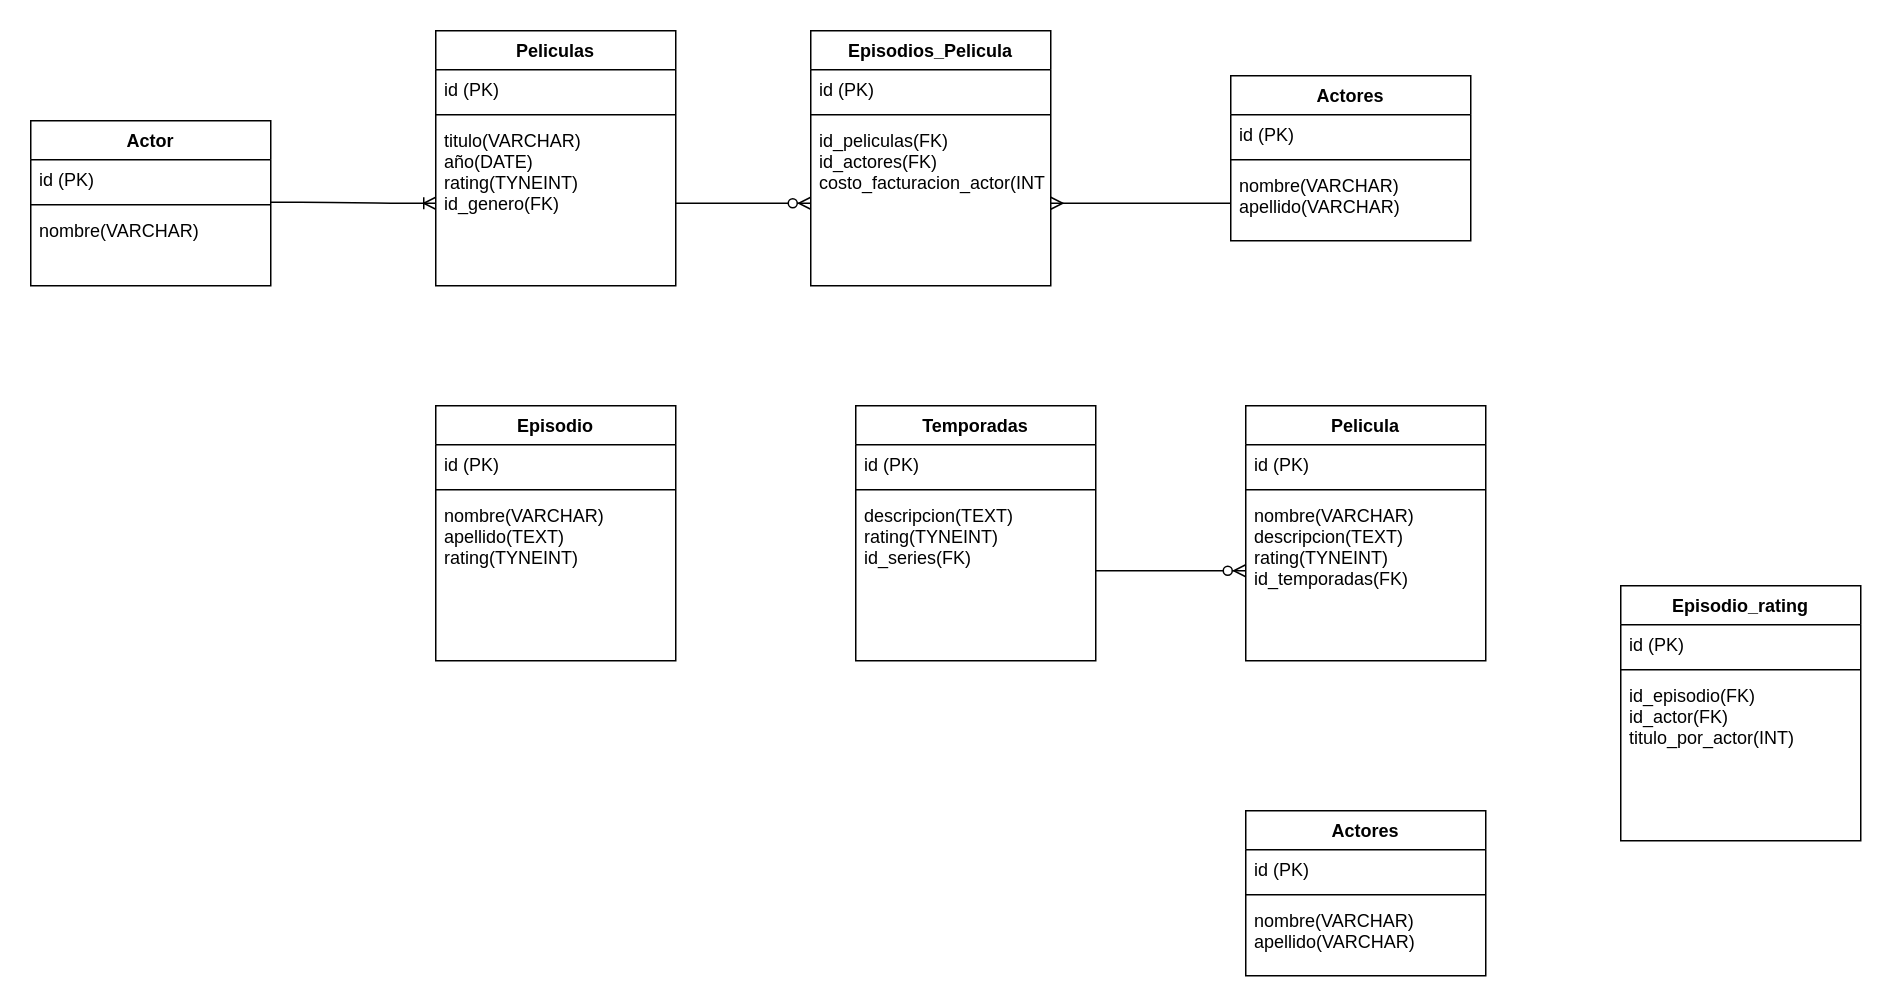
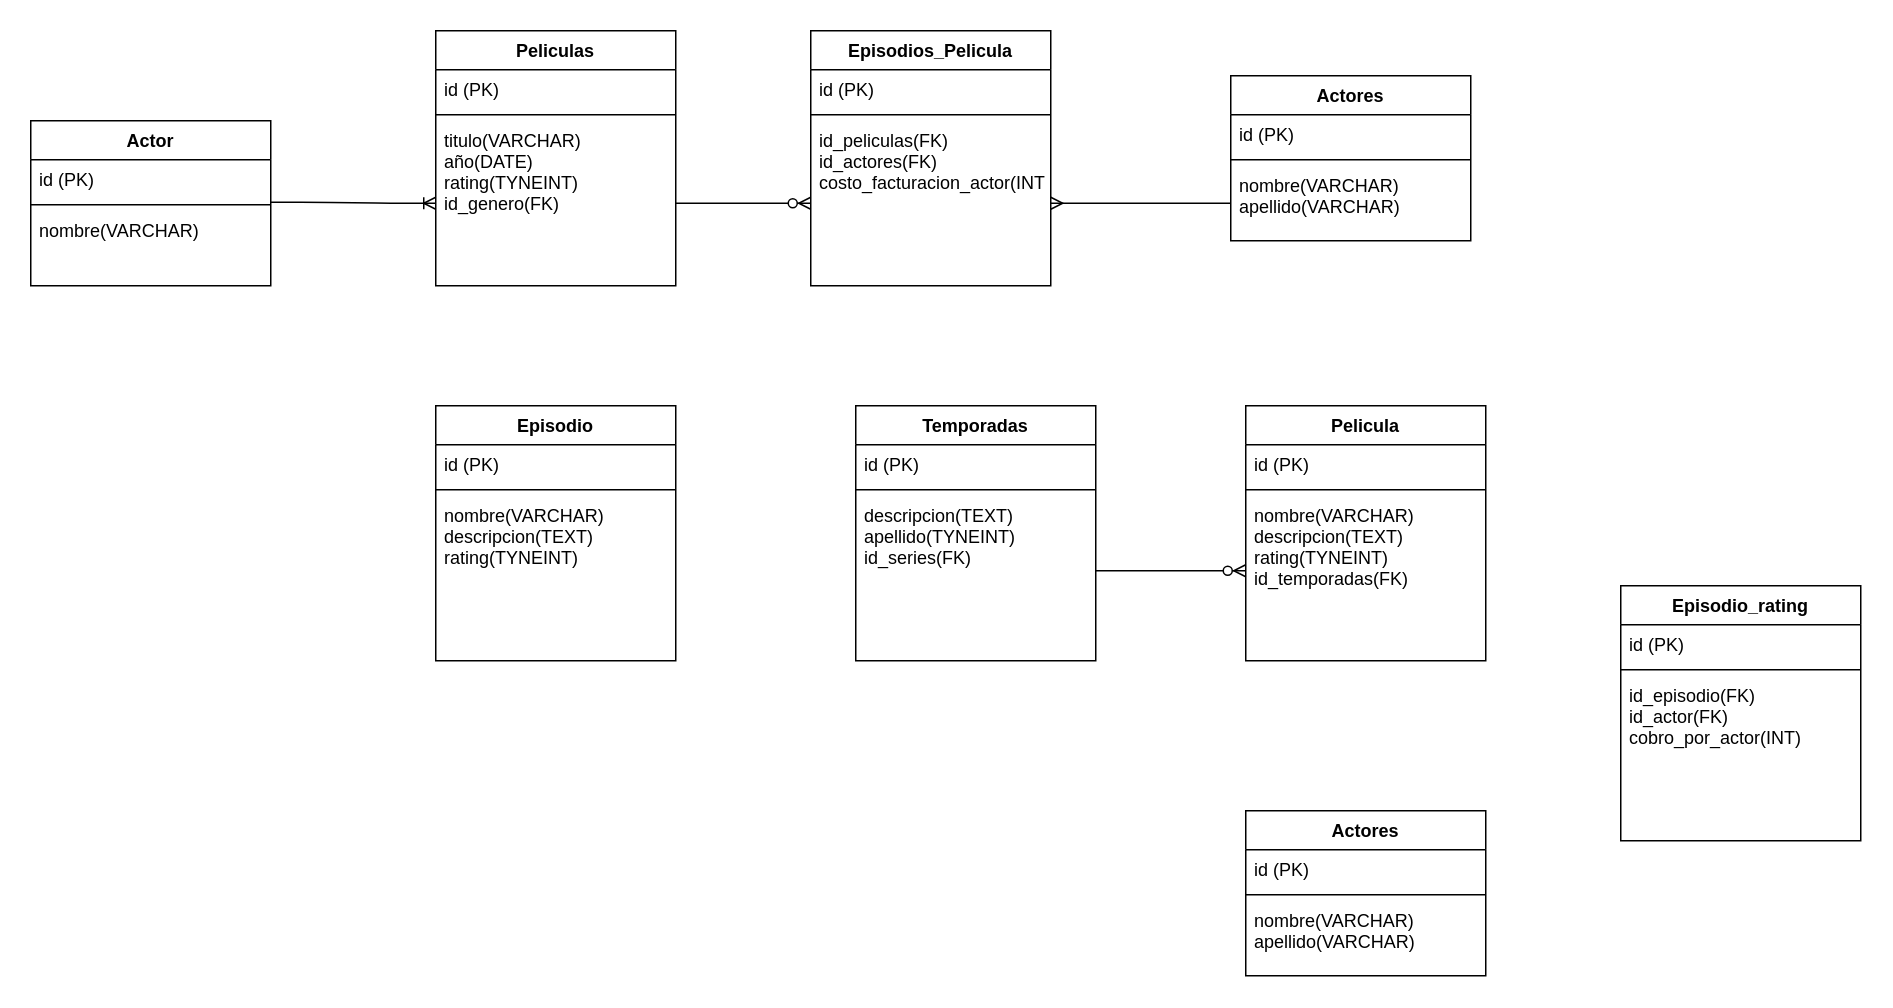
node "nombre(VARCHAR) apellido(TEXT) rating(TYNEINT)": label "nombre(VARCHAR) apellido(TEXT) rating(TYNEINT)" -> "nombre(VARCHAR) descripcion(TEXT) rating(TYNEINT)"
node "descripcion(TEXT) rating(TYNEINT) id_series(FK)": label "descripcion(TEXT) rating(TYNEINT) id_series(FK)" -> "descripcion(TEXT) apellido(TYNEINT) id_series(FK)"
node "id_episodio(FK) id_actor(FK) titulo_por_actor(INT)": label "id_episodio(FK) id_actor(FK) titulo_por_actor(INT)" -> "id_episodio(FK) id_actor(FK) cobro_por_actor(INT)"
